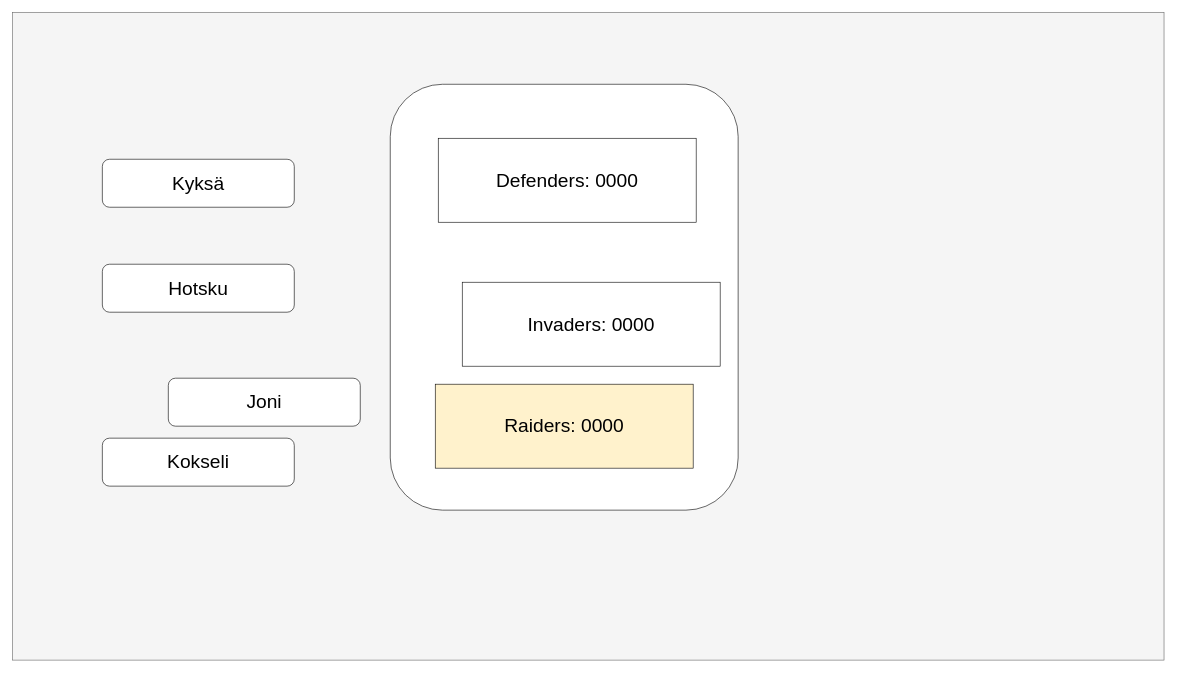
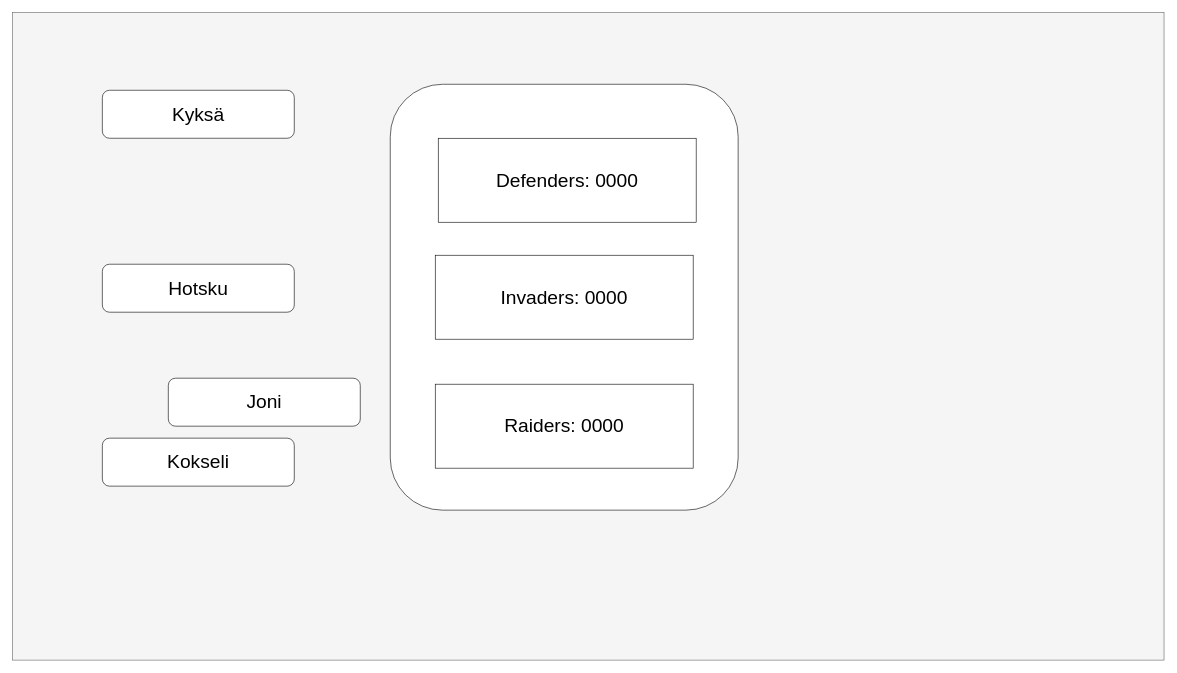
node "Kyksä": moved (198, 183) -> (198, 114)
node "Invaders: 0000": moved (591, 324) -> (564, 297)
node "Raiders: 0000": fillcolor #fff2cc -> #ffffff
